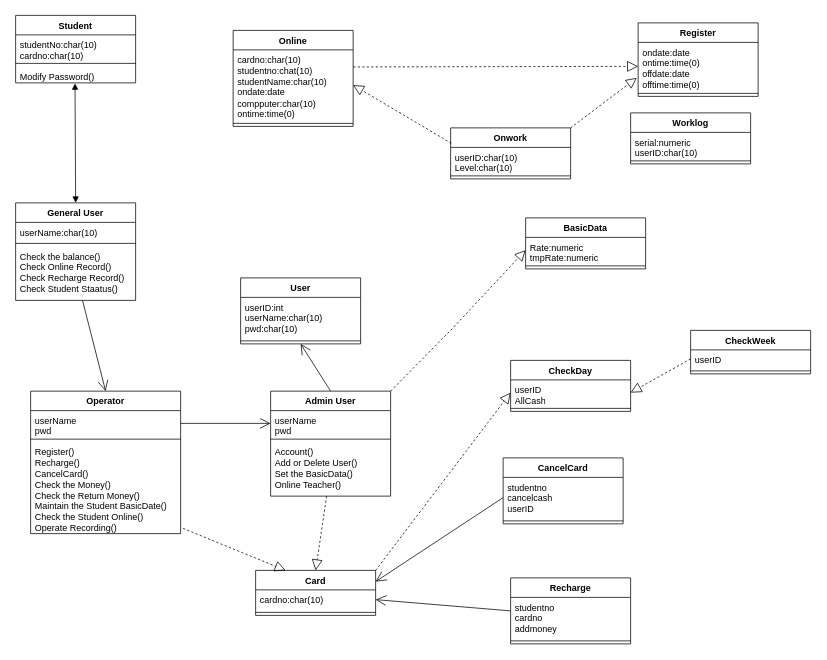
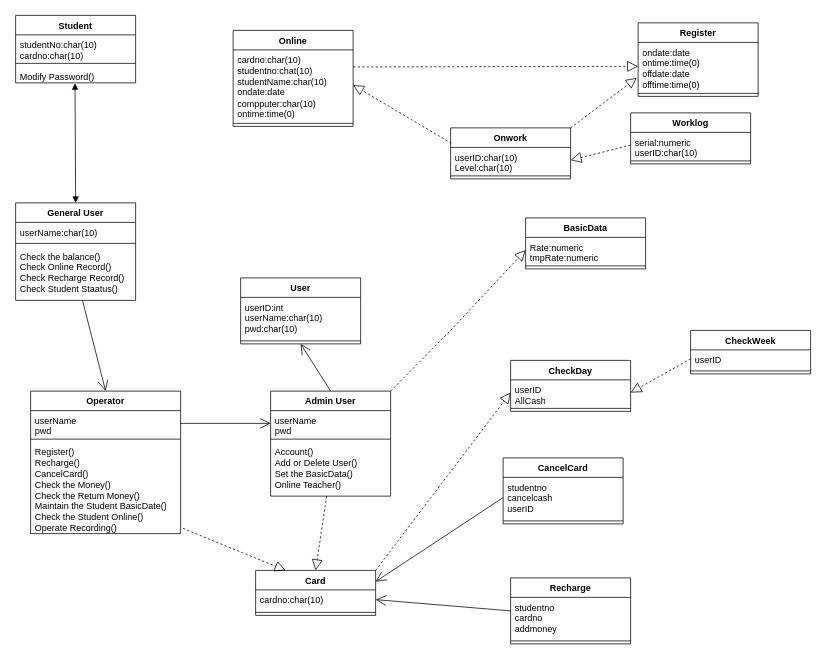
edge "serial:numeric userID:char(10)" -> "userID:char(10) Level:char(10)": added
